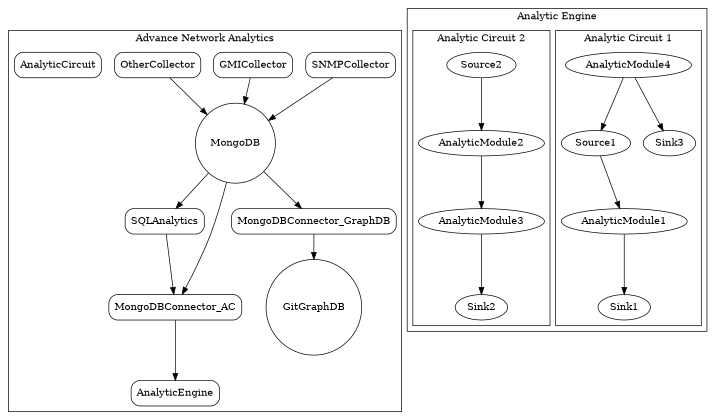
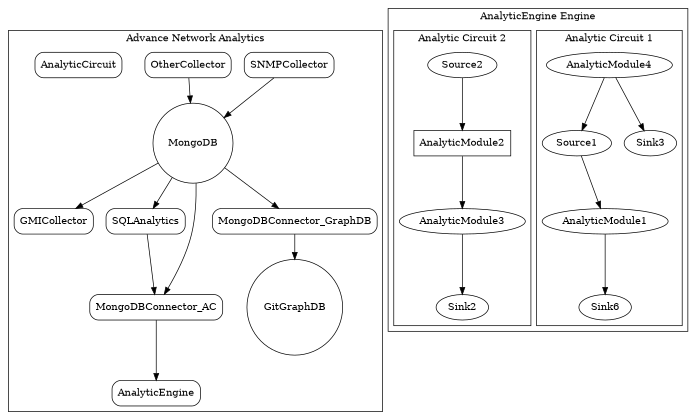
cluster "Analytic Engine": label "Analytic Engine" -> "AnalyticEngine Engine"
edge "GMICollector" -> "MongoDB": reversed
node "AnalyticModule2": shape ellipse -> box
node "Sink1": label "Sink1" -> "Sink6"
